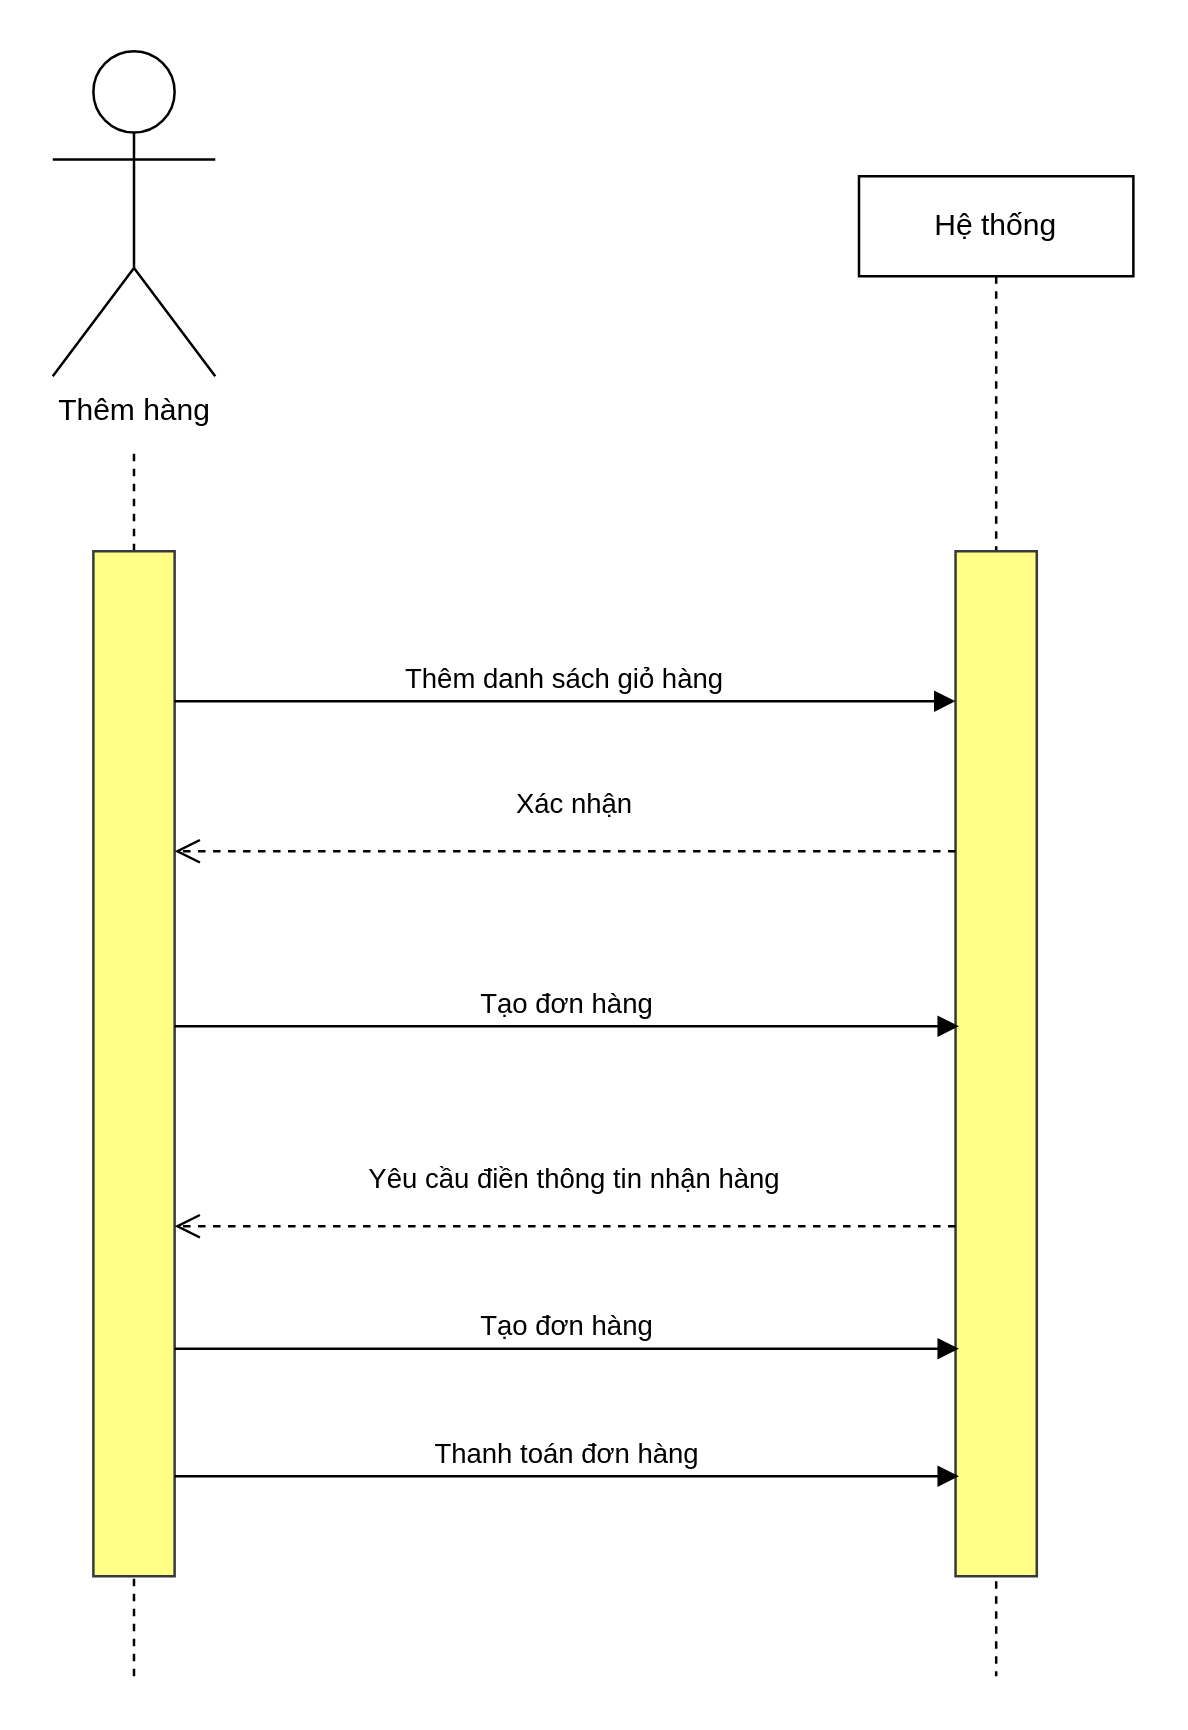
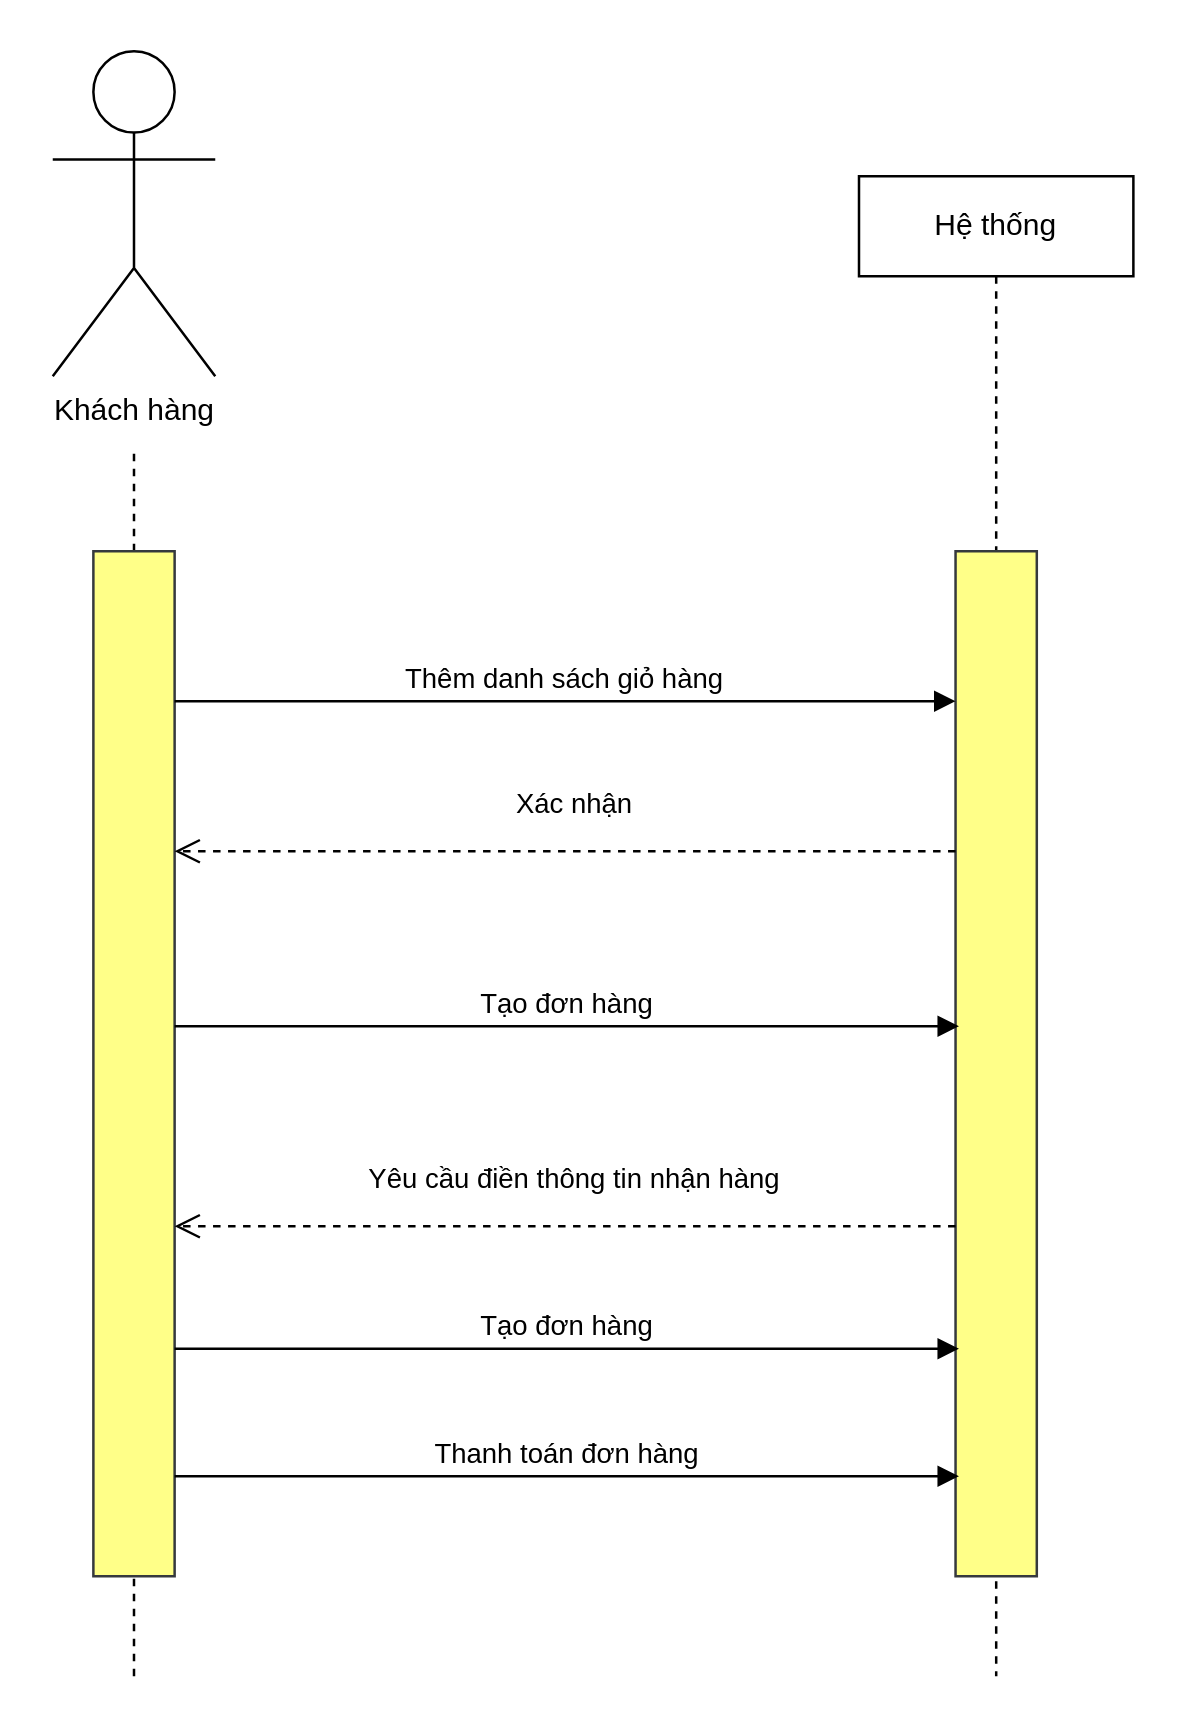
node "Thêm hàng": label "Thêm hàng" -> "Khách hàng"
